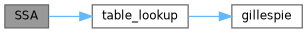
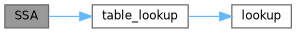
node "gillespie": label "gillespie" -> "lookup"
